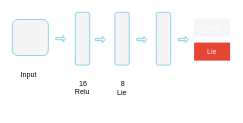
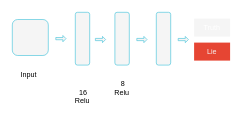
node "16 Relu": moved (83, 92) -> (83, 101)
node "8 Lie": label "8 Lie" -> "8 Relu"
